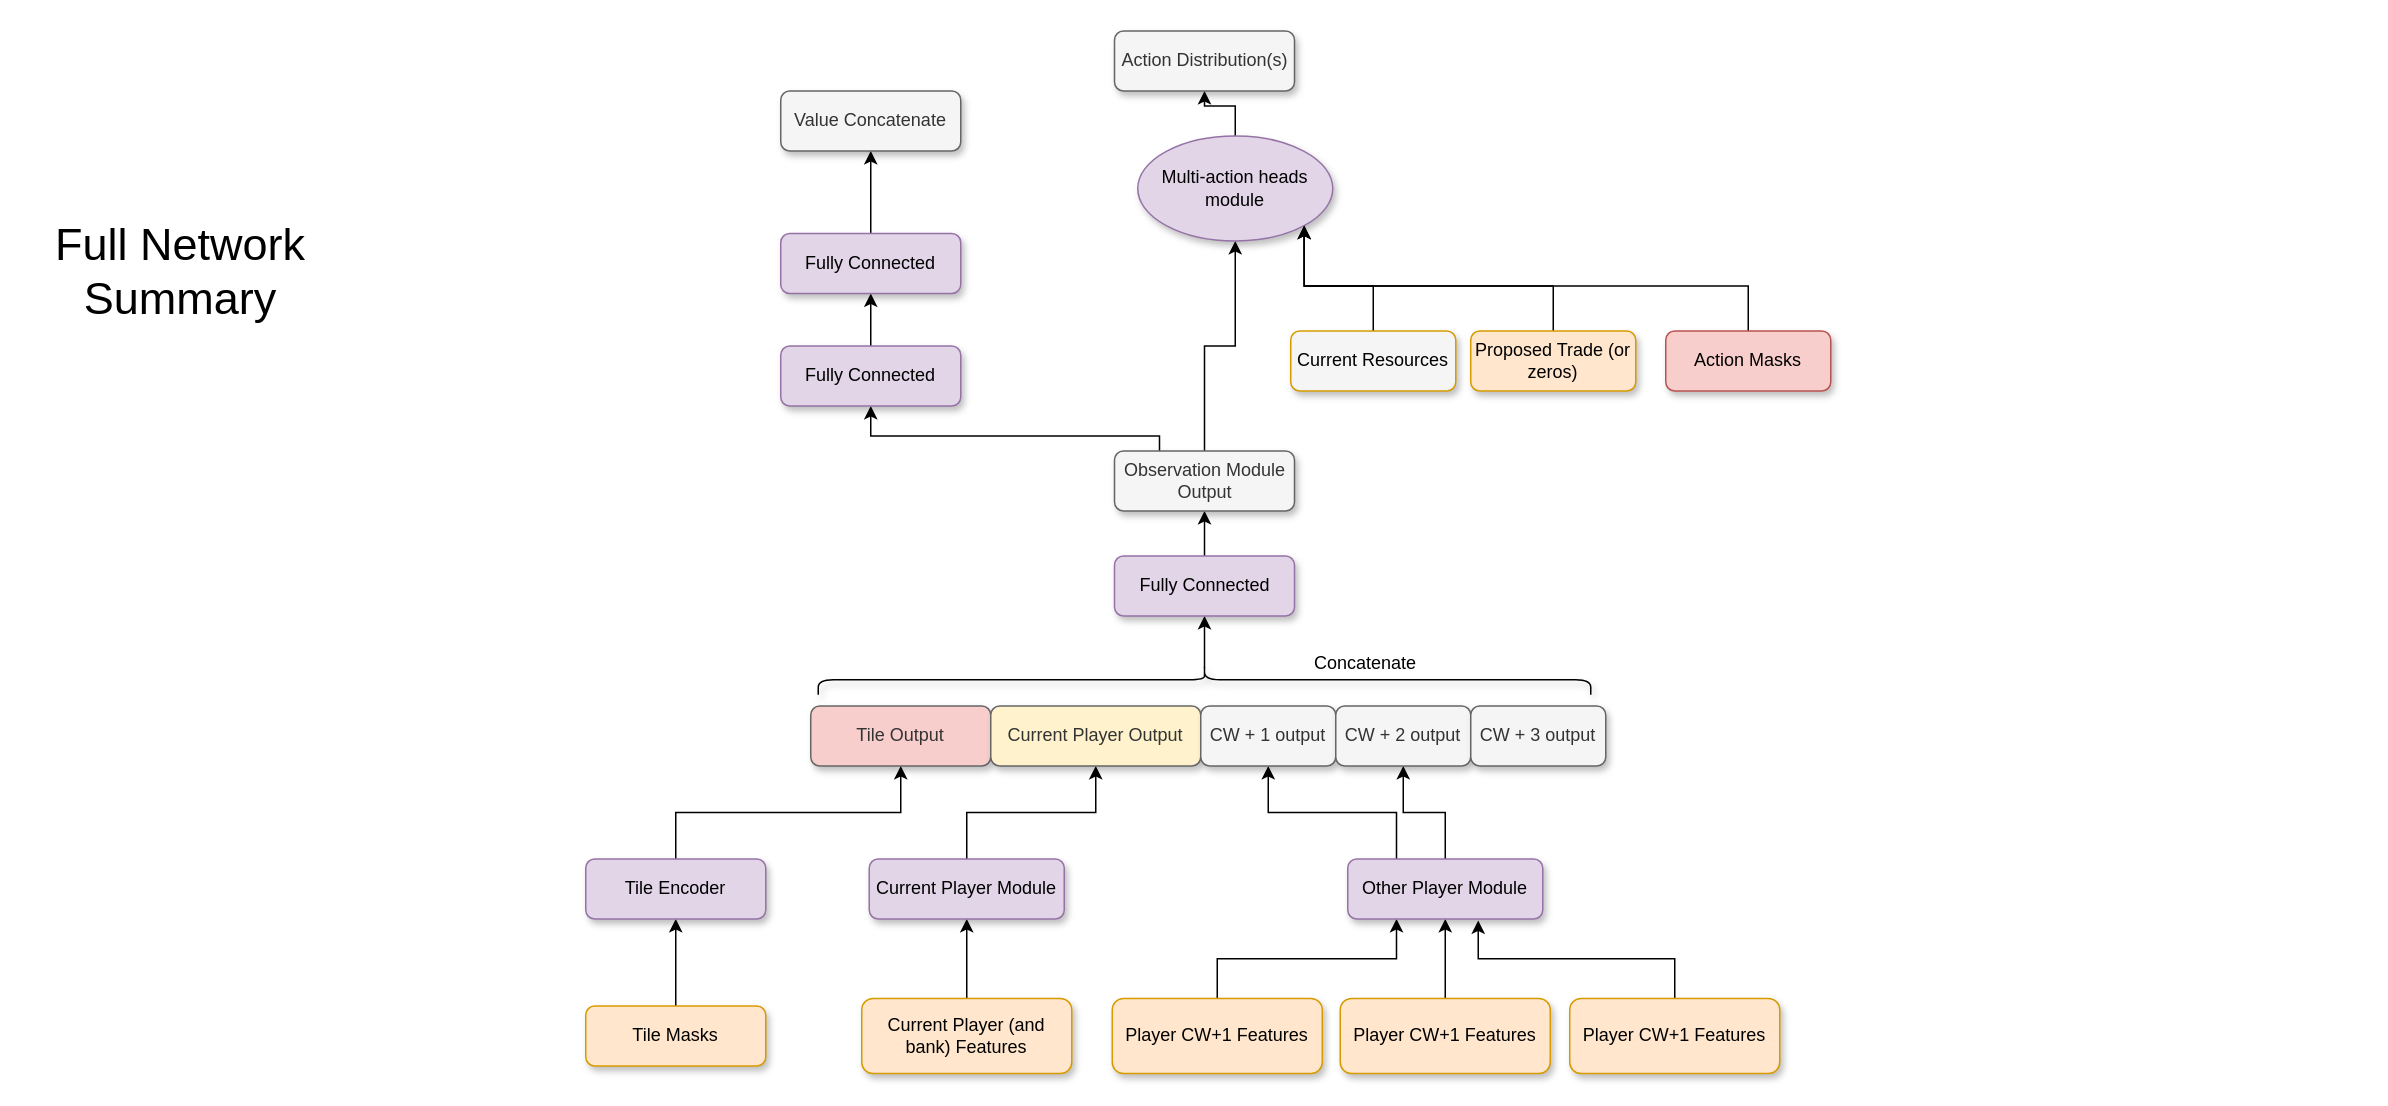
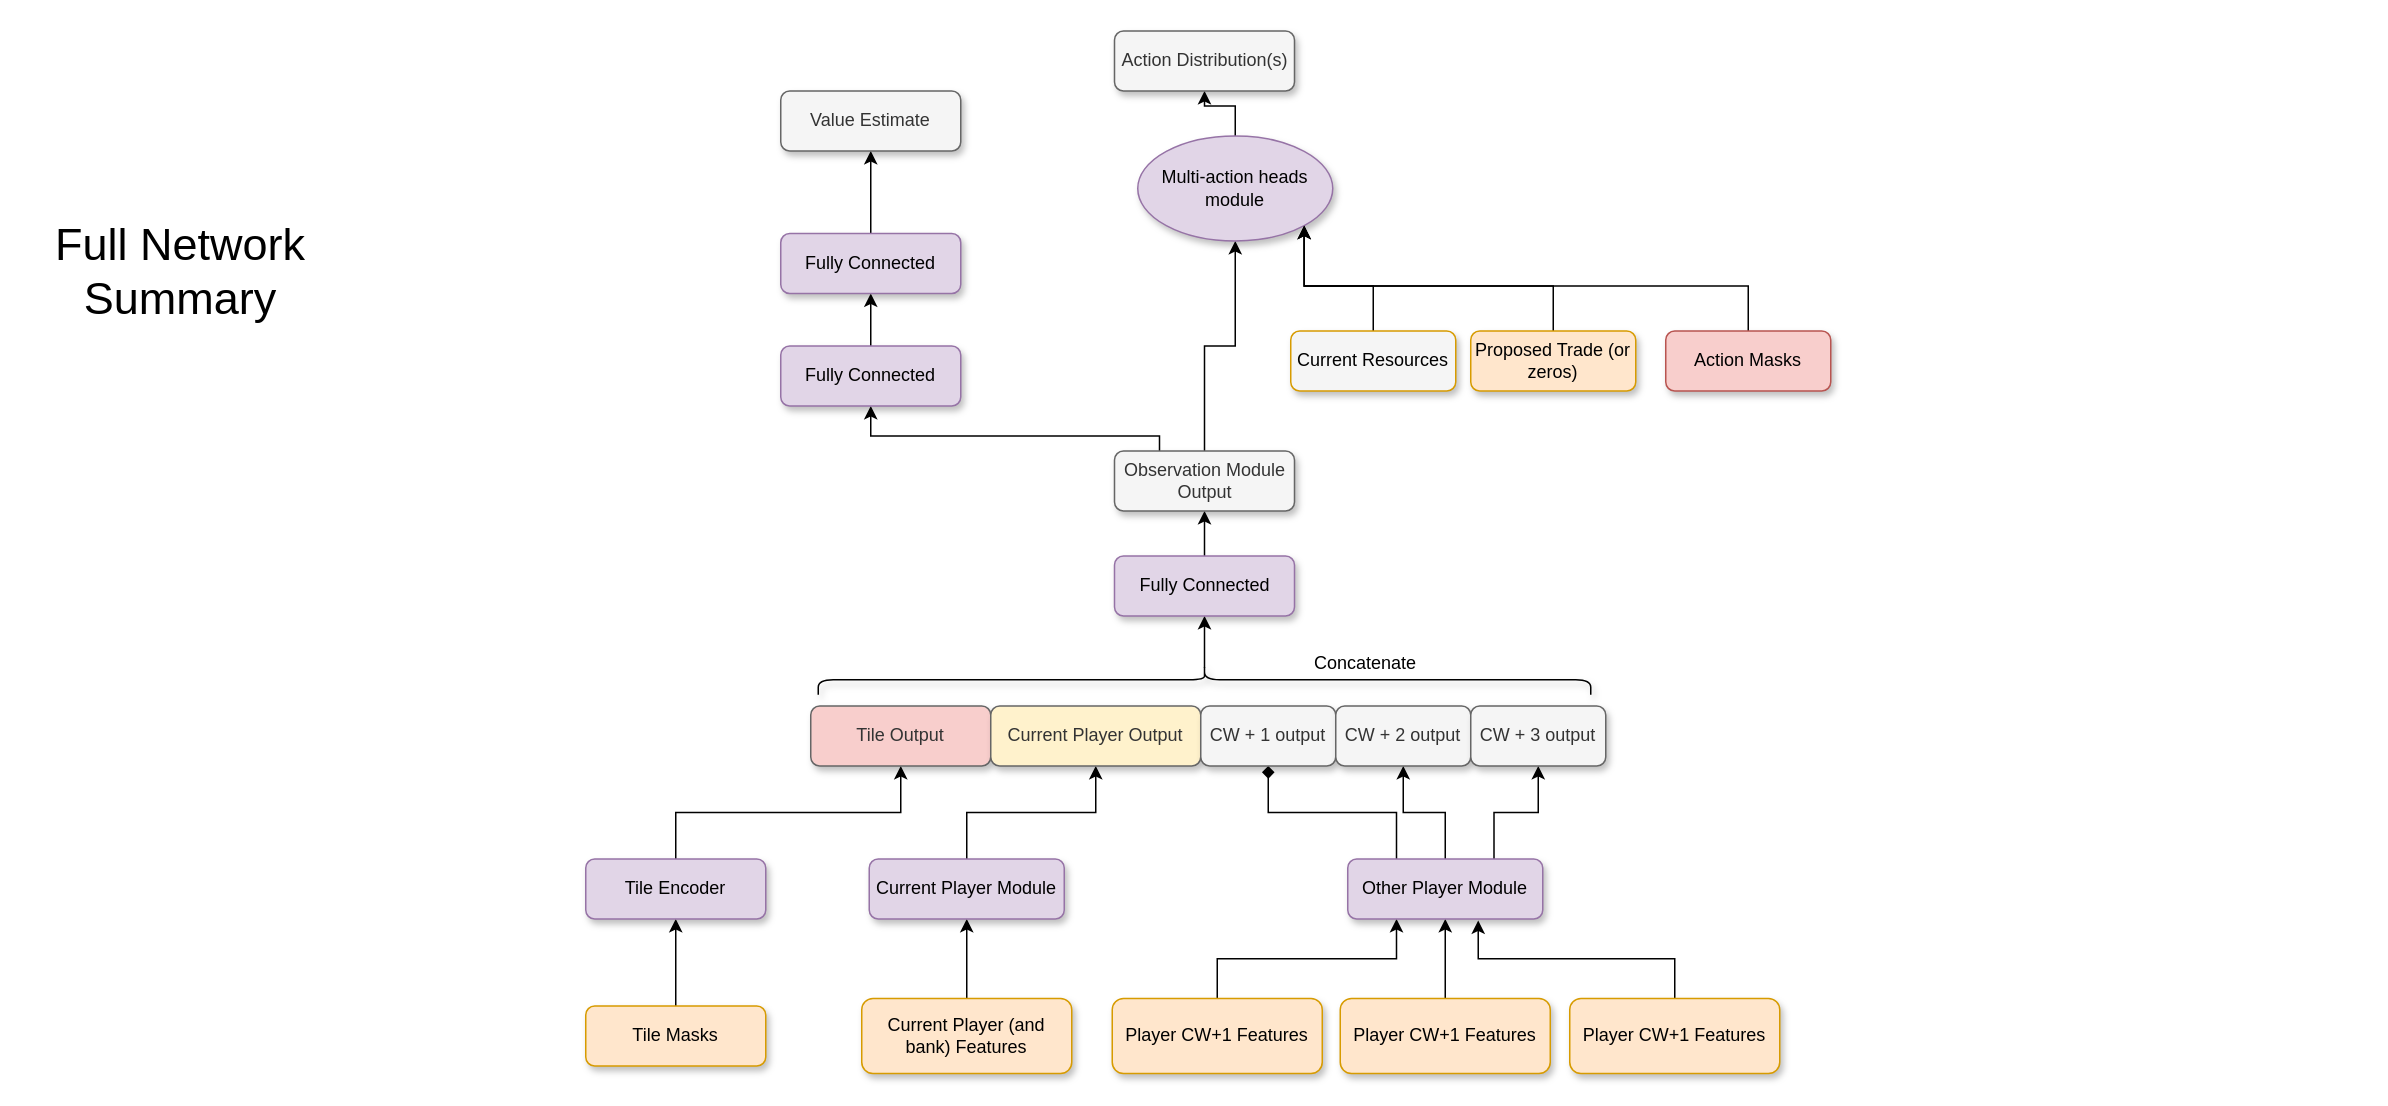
node "Value Concatenate": label "Value Concatenate" -> "Value Estimate"
edge "Other Player Module" -> "CW + 1 output": arrowhead classic -> diamond
edge "Other Player Module" -> "CW + 3 output": added
